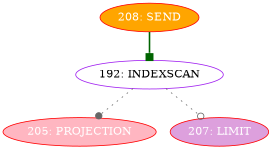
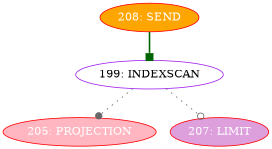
node "192: INDEXSCAN": label "192: INDEXSCAN" -> "199: INDEXSCAN"
